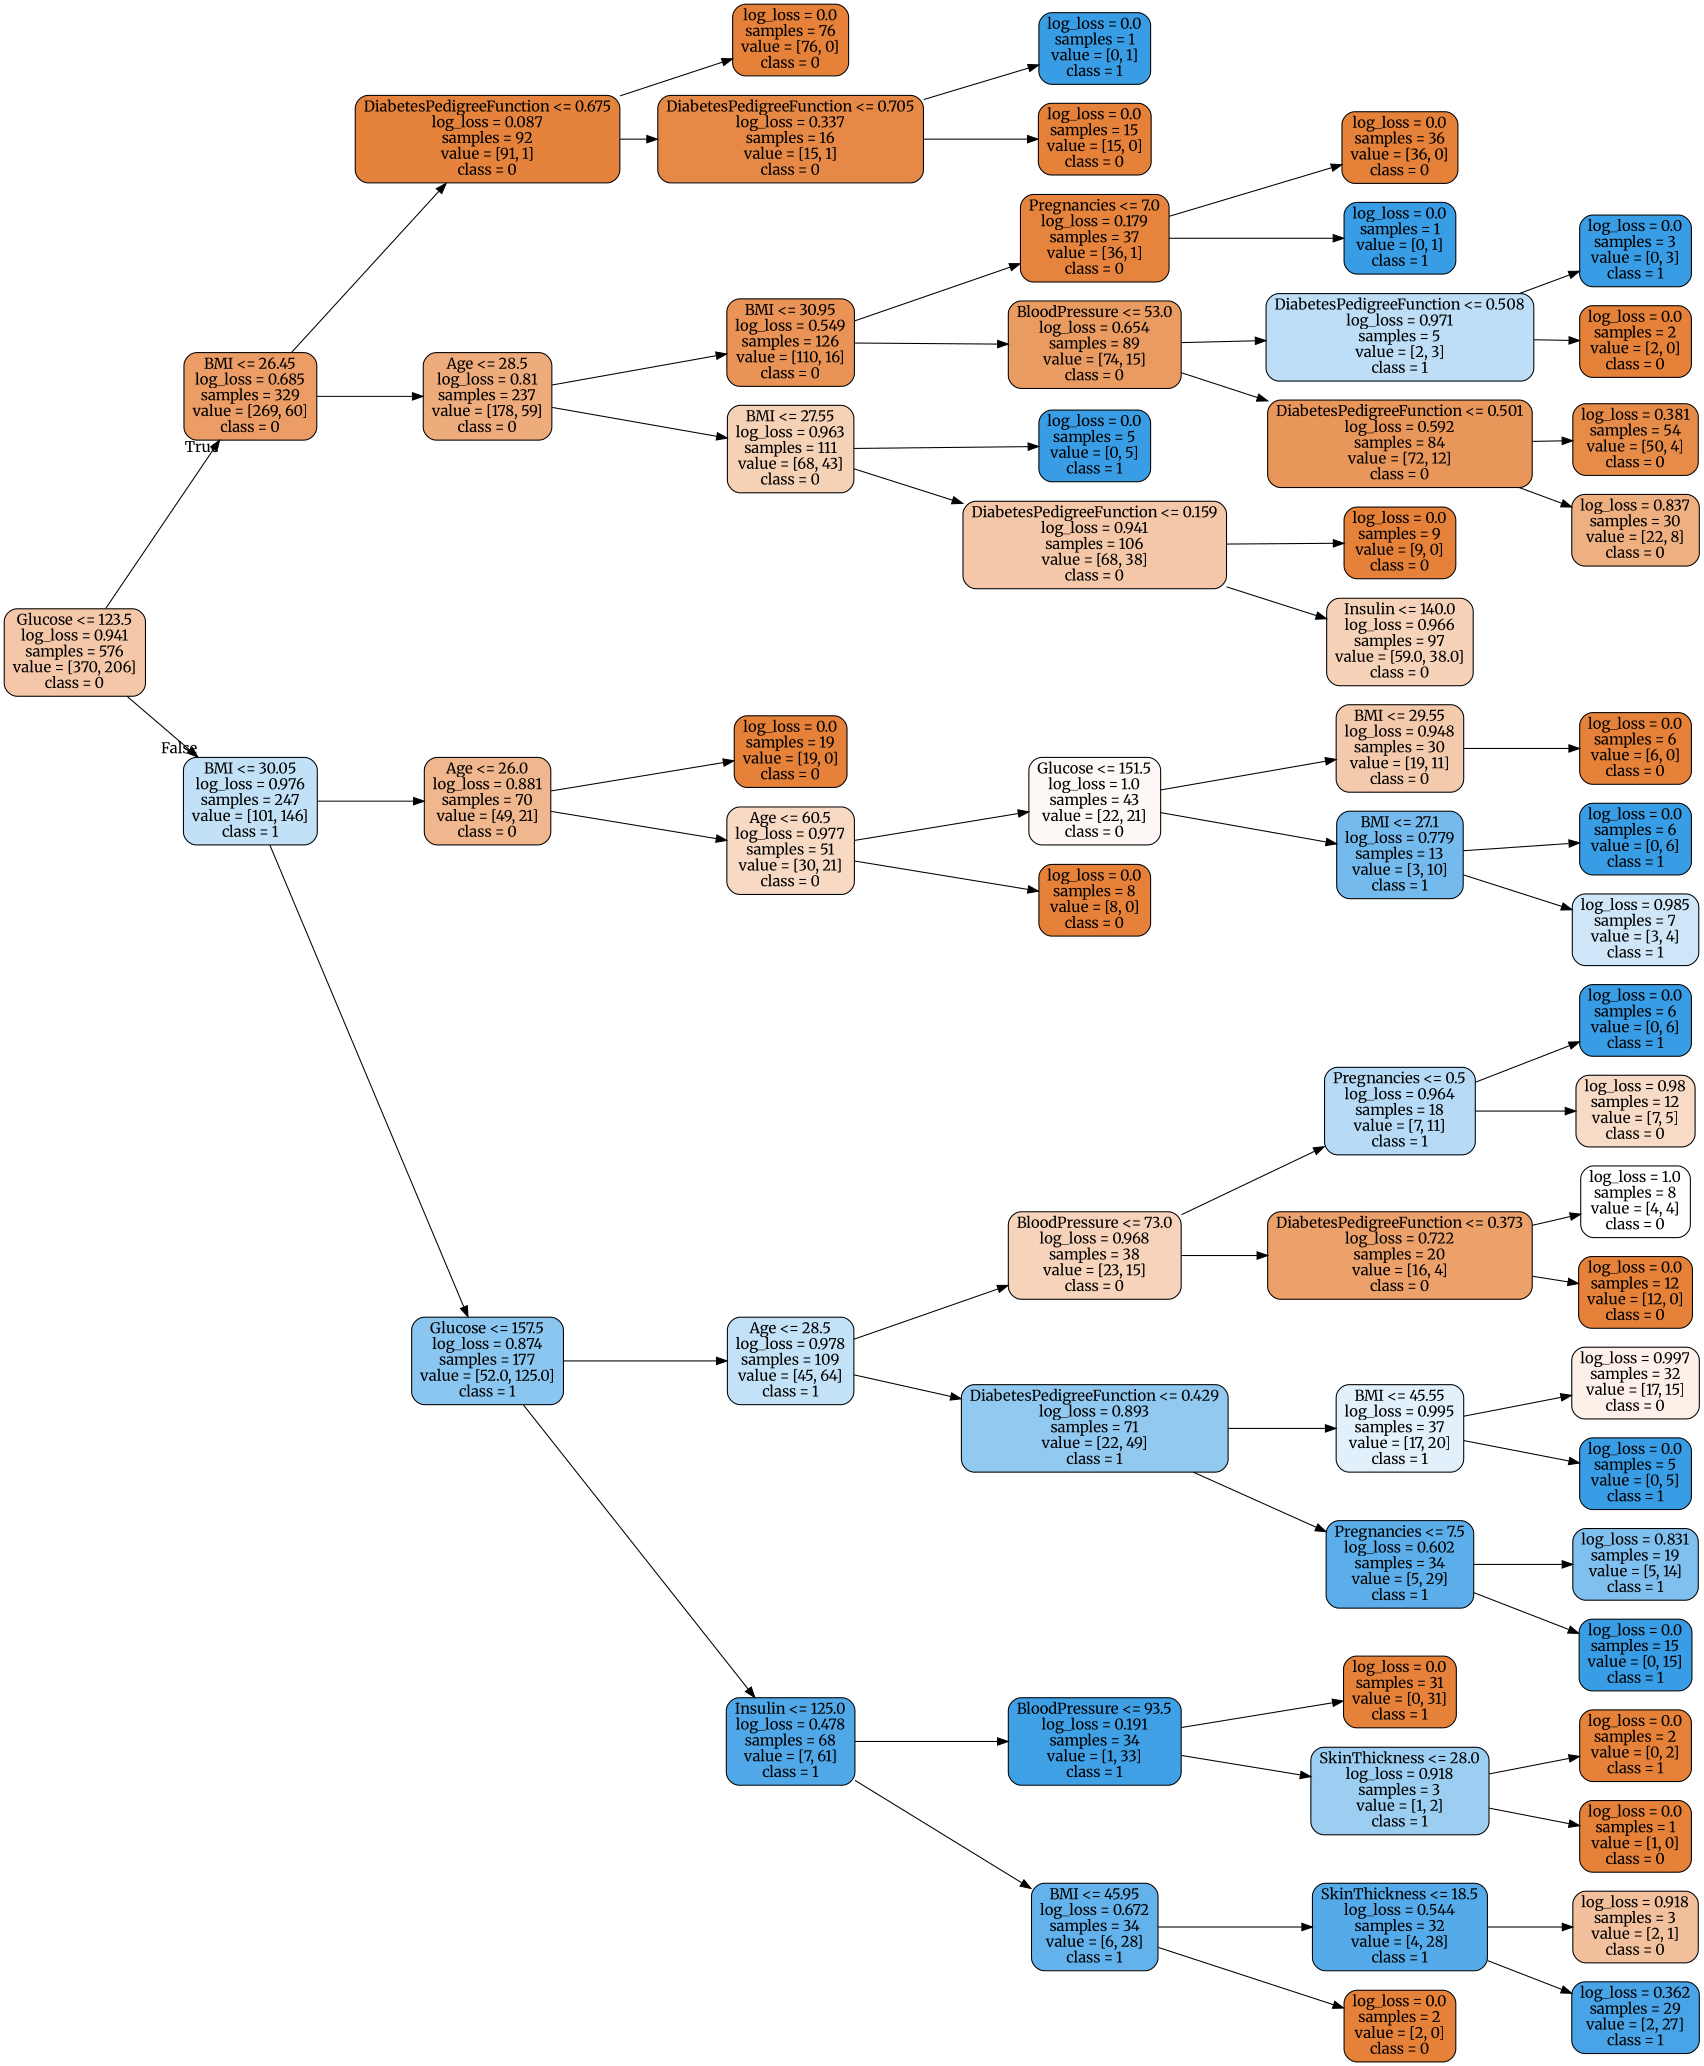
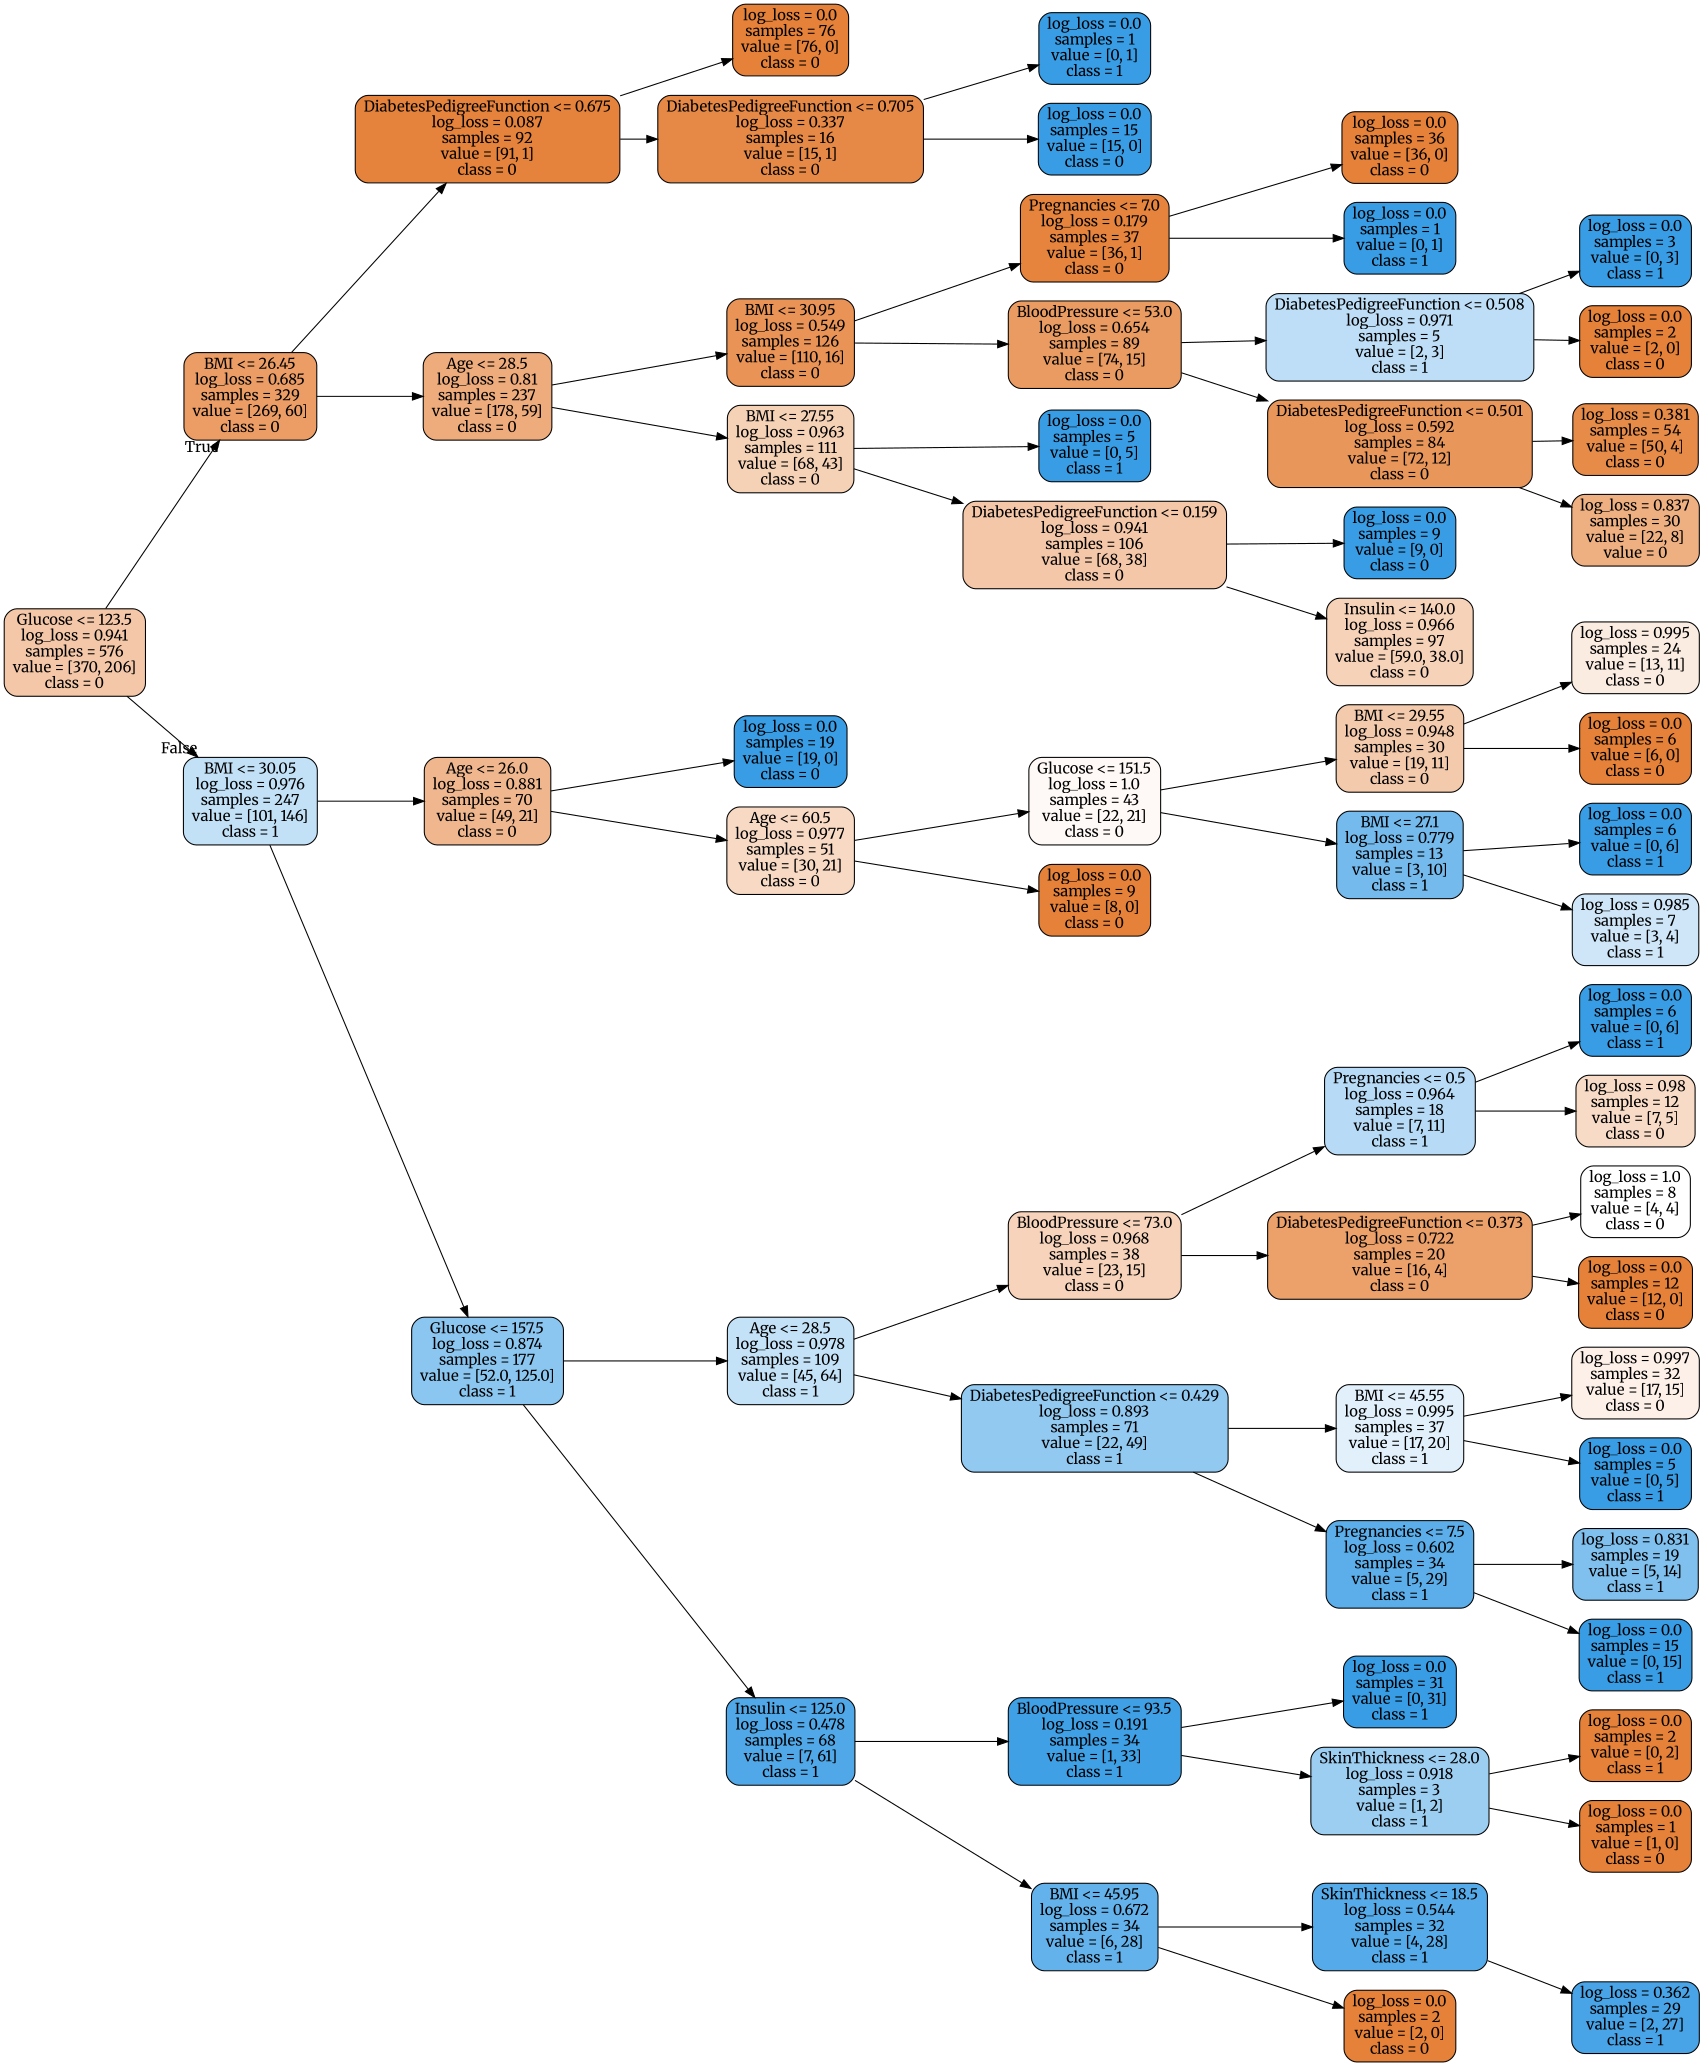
node "log_loss = 0.0 samples = 15 value = [15, 0] class = 0": fillcolor #e58139 -> #399de5
node "log_loss = 0.837 samples = 30 value = [22, 8] class = 0": label "log_loss = 0.837 samples = 30 value = [22, 8] class = 0" -> "log_loss = 0.837 samples = 30 value = [22, 8] value = 0"
node "log_loss = 0.0 samples = 9 value = [9, 0] class = 0": fillcolor #e58139 -> #399de5
node "log_loss = 0.995 samples = 24 value = [13, 11] class = 0": added
node "log_loss = 0.0 samples = 19 value = [19, 0] class = 0": fillcolor #e58139 -> #399de5
node "log_loss = 0.0 samples = 8 value = [8, 0] class = 0": label "log_loss = 0.0 samples = 8 value = [8, 0] class = 0" -> "log_loss = 0.0 samples = 9 value = [8, 0] class = 0"
node "log_loss = 0.0 samples = 31 value = [0, 31] class = 1": fillcolor #e58139 -> #399de5
node "log_loss = 0.918 samples = 3 value = [2, 1] class = 0": removed
